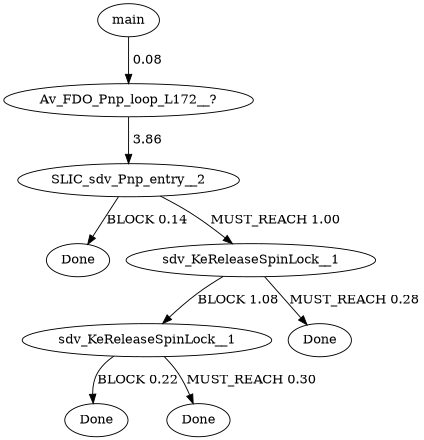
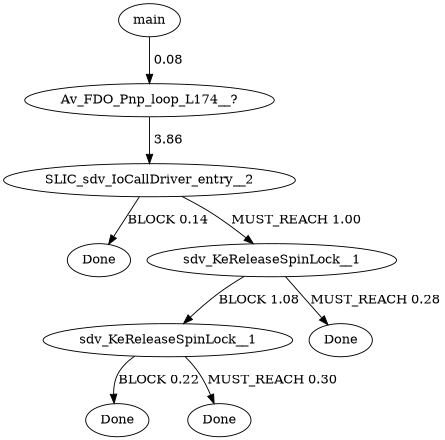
node "Av_FDO_Pnp_loop_L172__?": label "Av_FDO_Pnp_loop_L172__?" -> "Av_FDO_Pnp_loop_L174__?"
node "SLIC_sdv_Pnp_entry__2": label "SLIC_sdv_Pnp_entry__2" -> "SLIC_sdv_IoCallDriver_entry__2"
